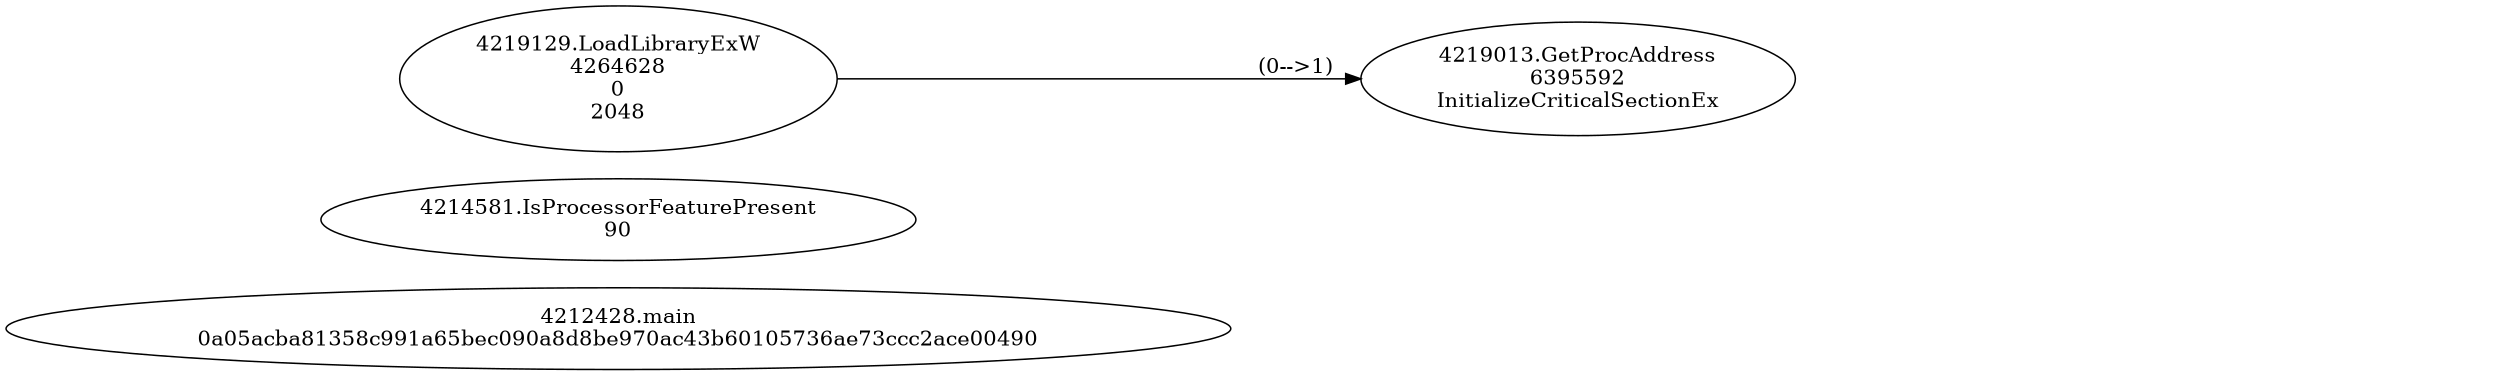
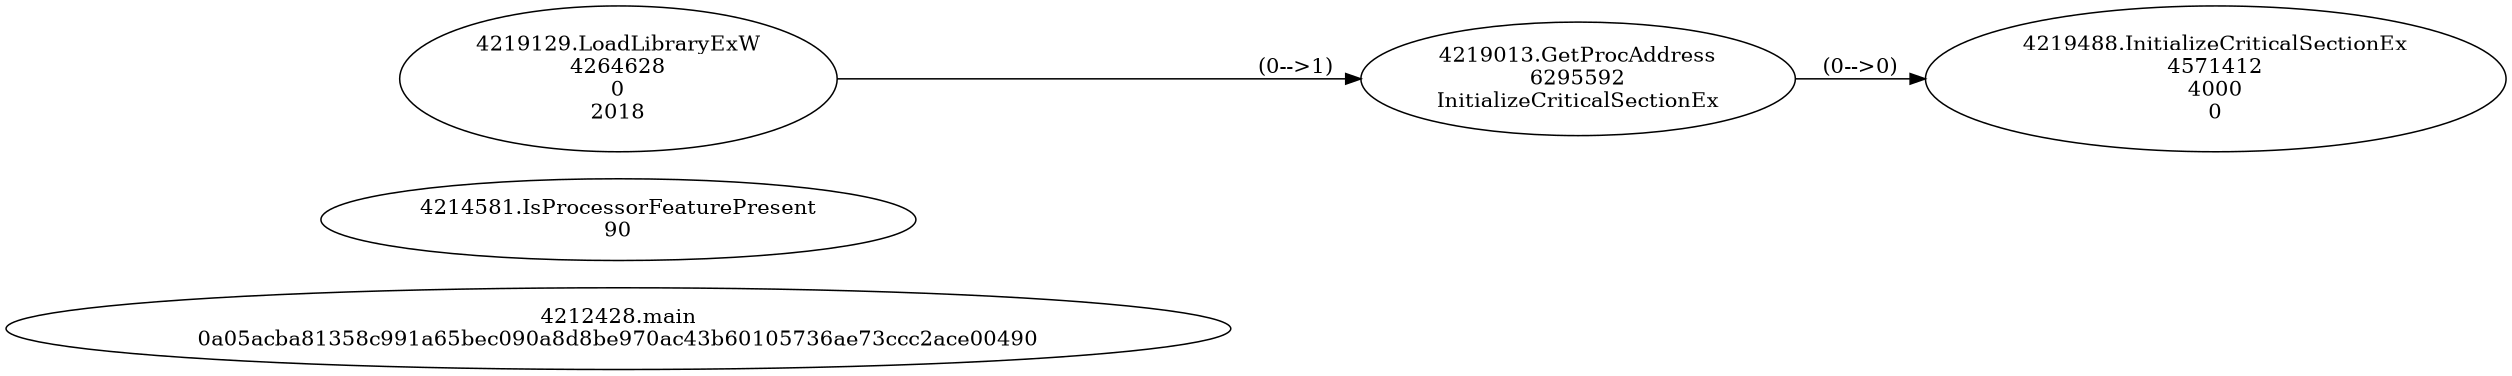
node "4219129.LoadLibraryExW 4264628 0 2048": label "4219129.LoadLibraryExW 4264628 0 2048" -> "4219129.LoadLibraryExW 4264628 0 2018"
node "4219013.GetProcAddress 6395592 InitializeCriticalSectionEx": label "4219013.GetProcAddress 6395592 InitializeCriticalSectionEx" -> "4219013.GetProcAddress 6295592 InitializeCriticalSectionEx"
node "4219488.InitializeCriticalSectionEx 4571412 4000 0": added
